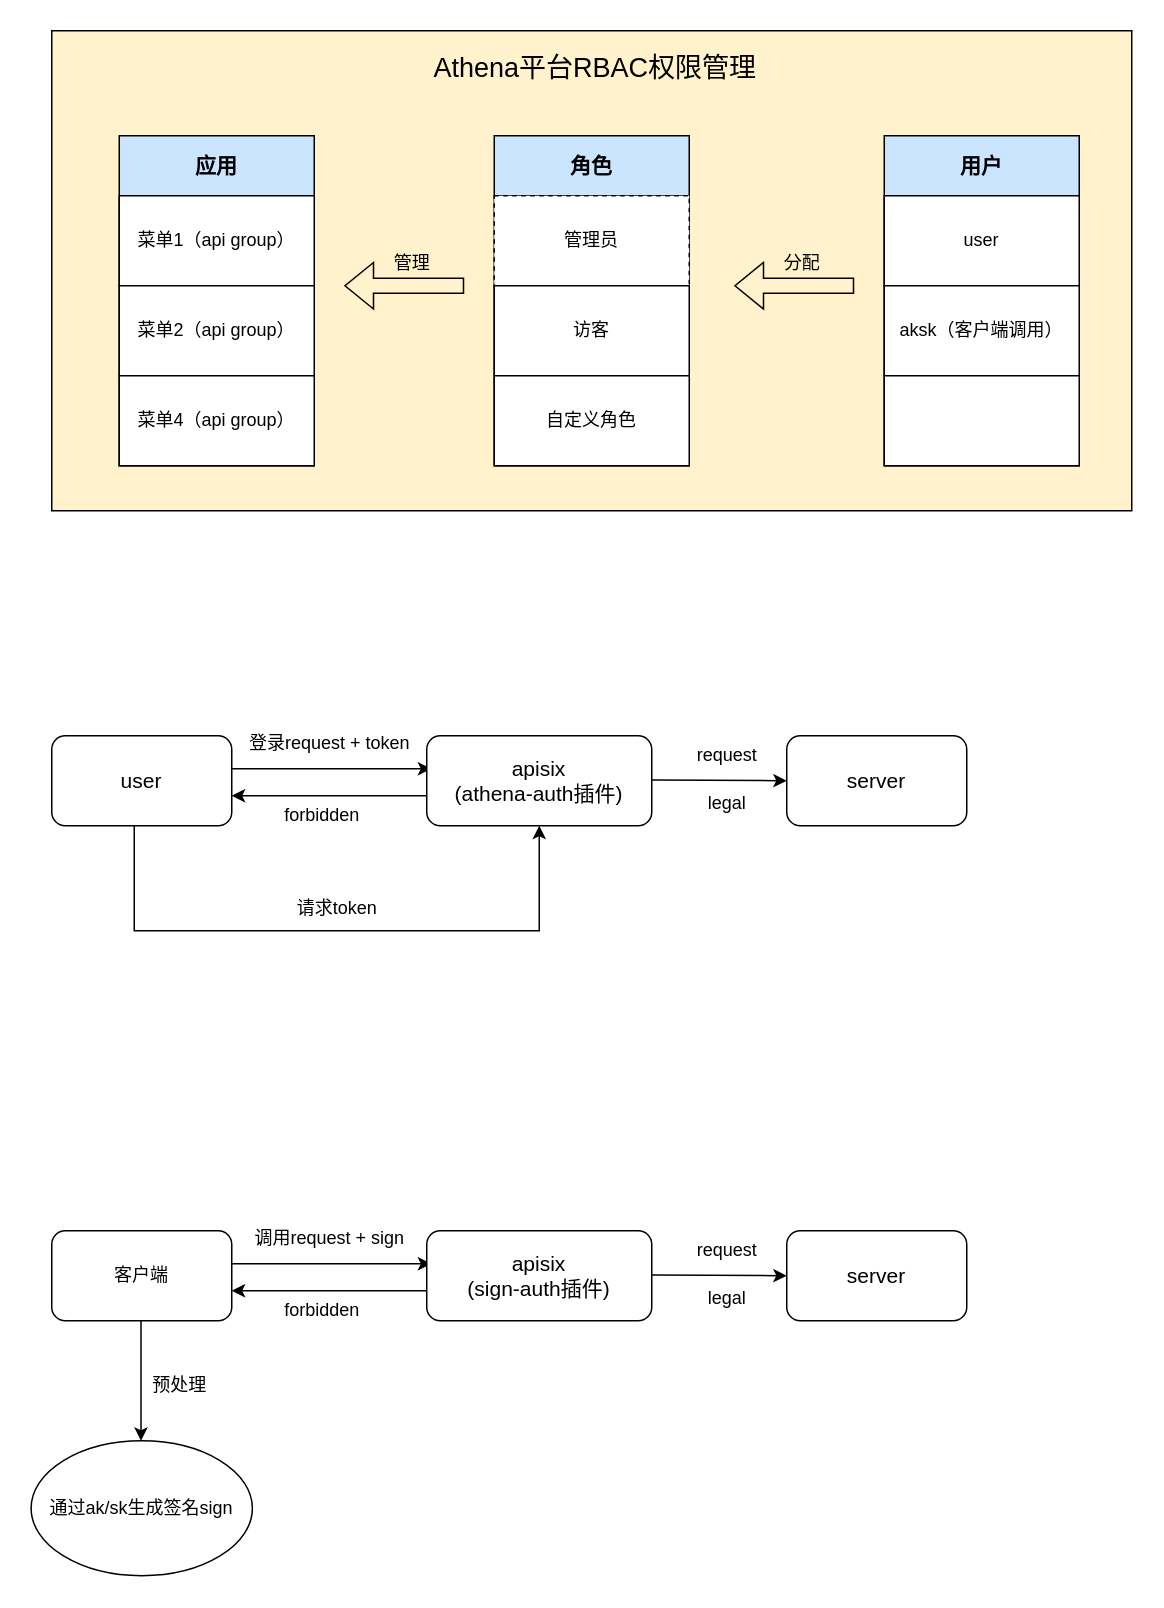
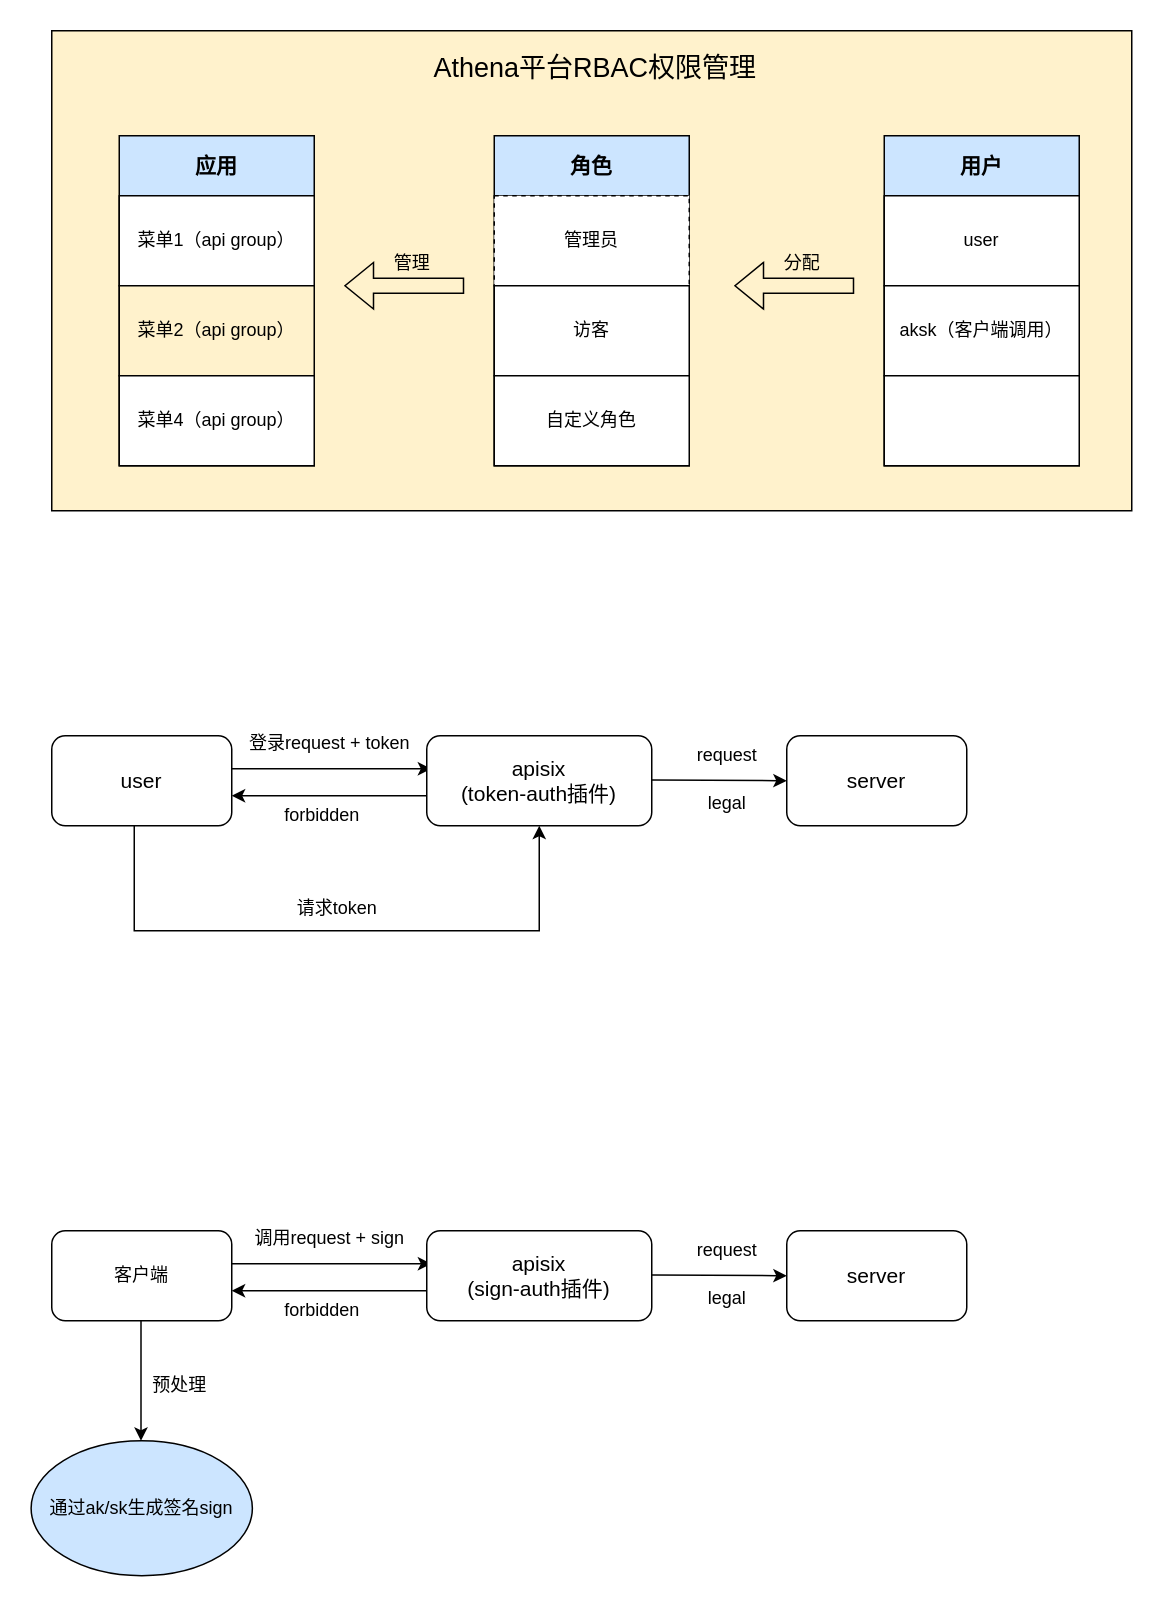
node "菜单2（api group）": fillcolor #ffffff -> #fff2cc
node "apisix (athena-auth插件)": label "apisix (athena-auth插件)" -> "apisix (token-auth插件)"
node "通过ak/sk生成签名sign": fillcolor #ffffff -> #cce5ff
